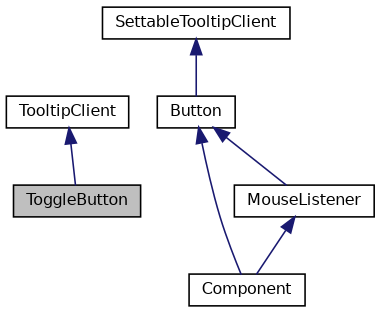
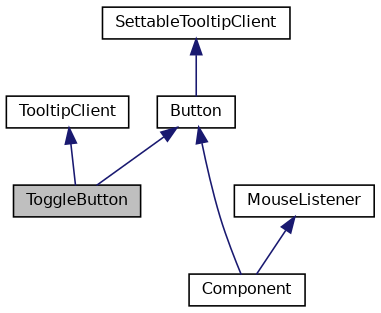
edge "MouseListener" -> "Button": now "ToggleButton" -> "Button"
